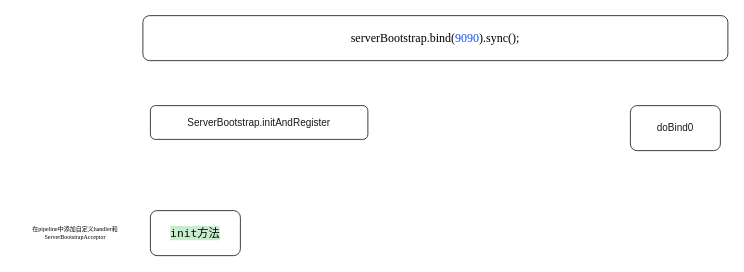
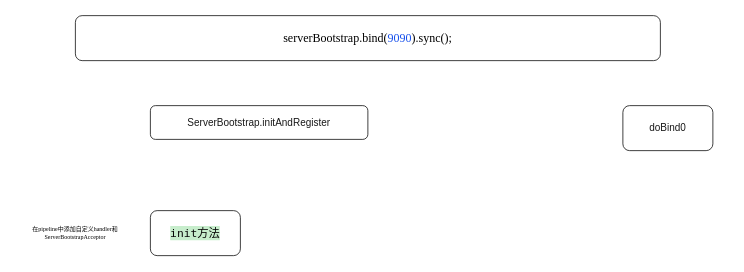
node "serverBootstrap.bind(9090).sync();": moved (435, 38) -> (368, 38)
node "doBind0": moved (675, 128) -> (668, 128)
